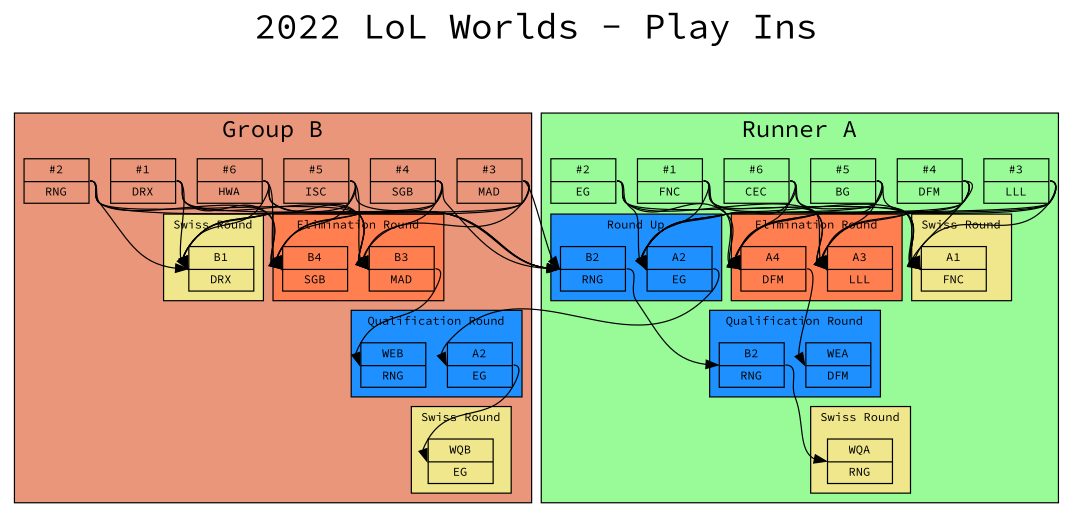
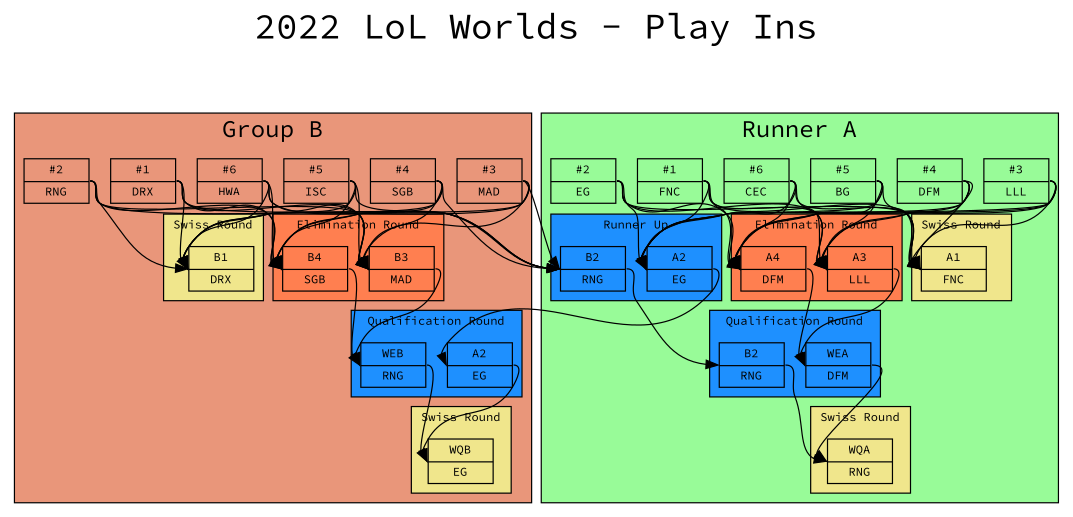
cluster "Round Up": label "Round Up" -> "Runner Up"
edge "B4" -> "WEB": added
edge "A3" -> "WEA": added
edge "WEB" -> "WQB": added
edge "WEA" -> "WQA": added
